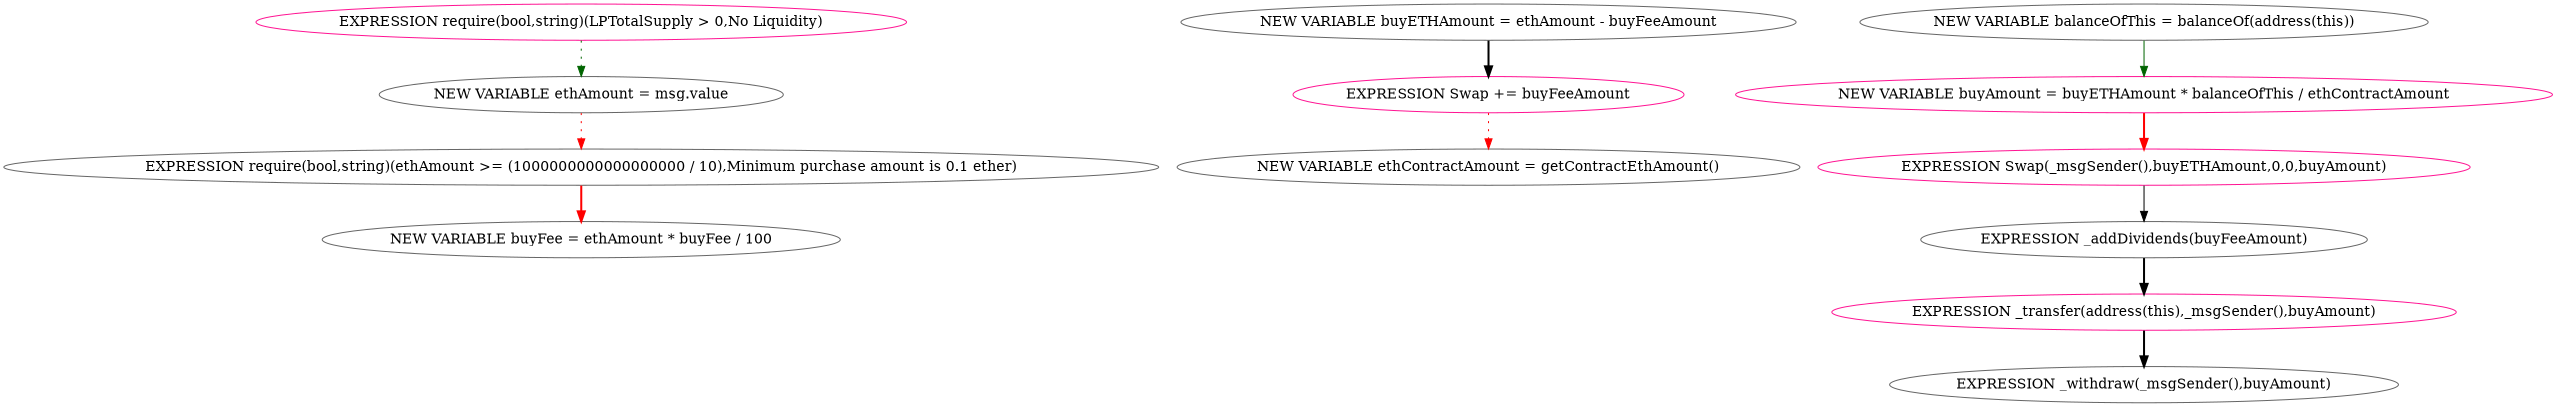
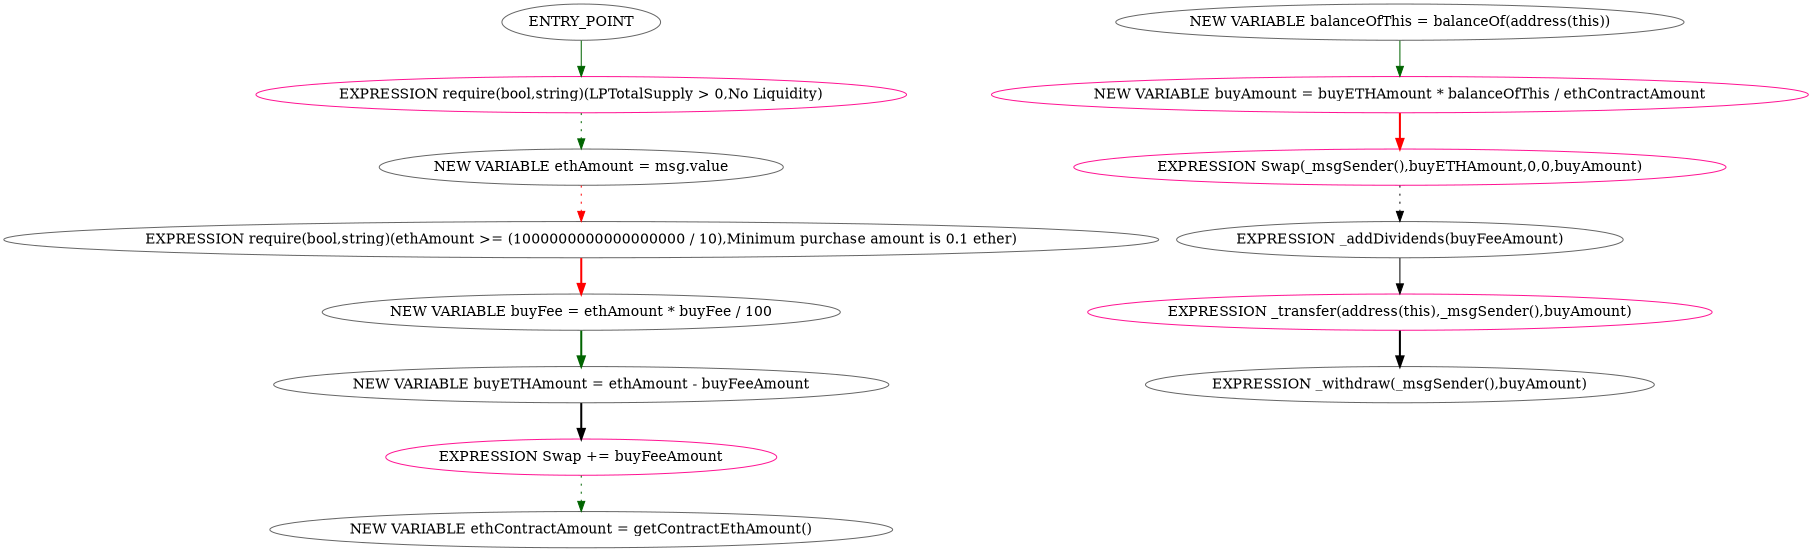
node "ENTRY_POINT": added
edge "EXPRESSION Swap += buyFeeAmount" -> "NEW VARIABLE ethContractAmount = getContractEthAmount()": color red -> darkgreen
edge "EXPRESSION Swap(_msgSender(),buyETHAmount,0,0,buyAmount)" -> "EXPRESSION _addDividends(buyFeeAmount)": style solid -> dotted
edge "EXPRESSION _addDividends(buyFeeAmount)" -> "EXPRESSION _transfer(address(this),_msgSender(),buyAmount)": style bold -> solid
edge "NEW VARIABLE buyFee = ethAmount * buyFee / 100" -> "NEW VARIABLE buyETHAmount = ethAmount - buyFeeAmount": added
